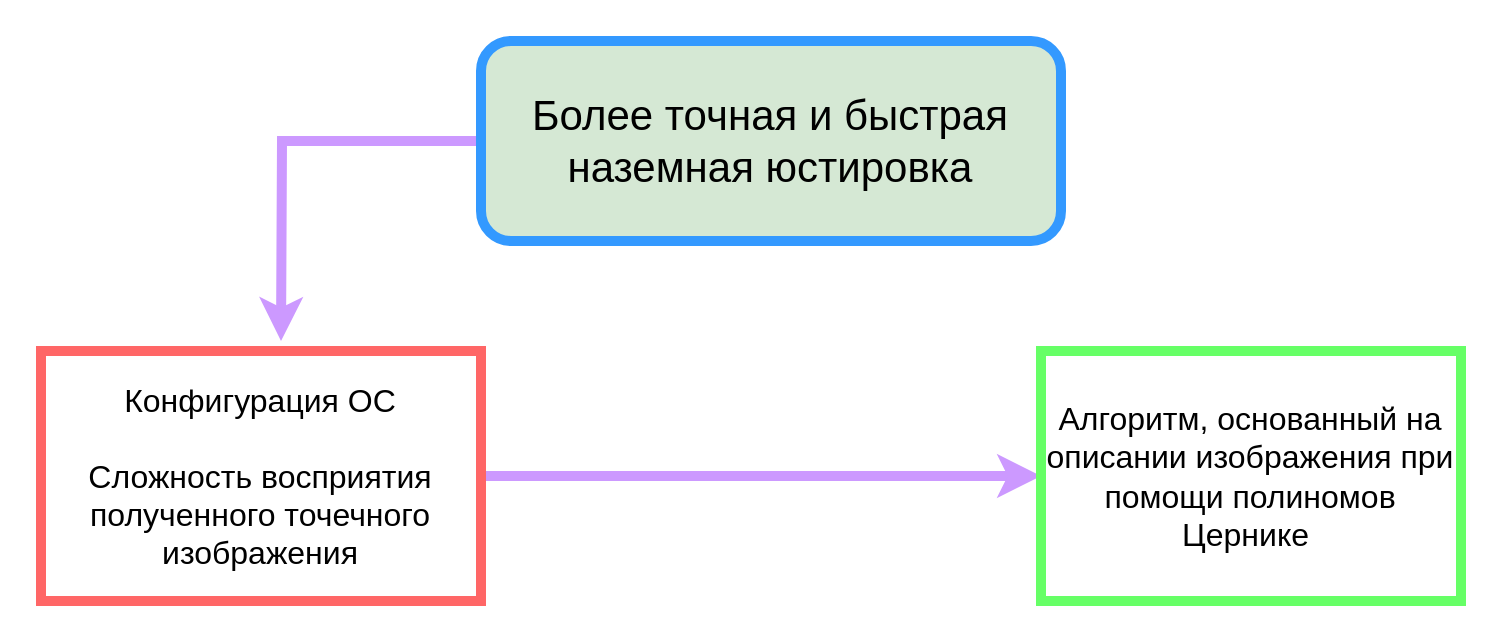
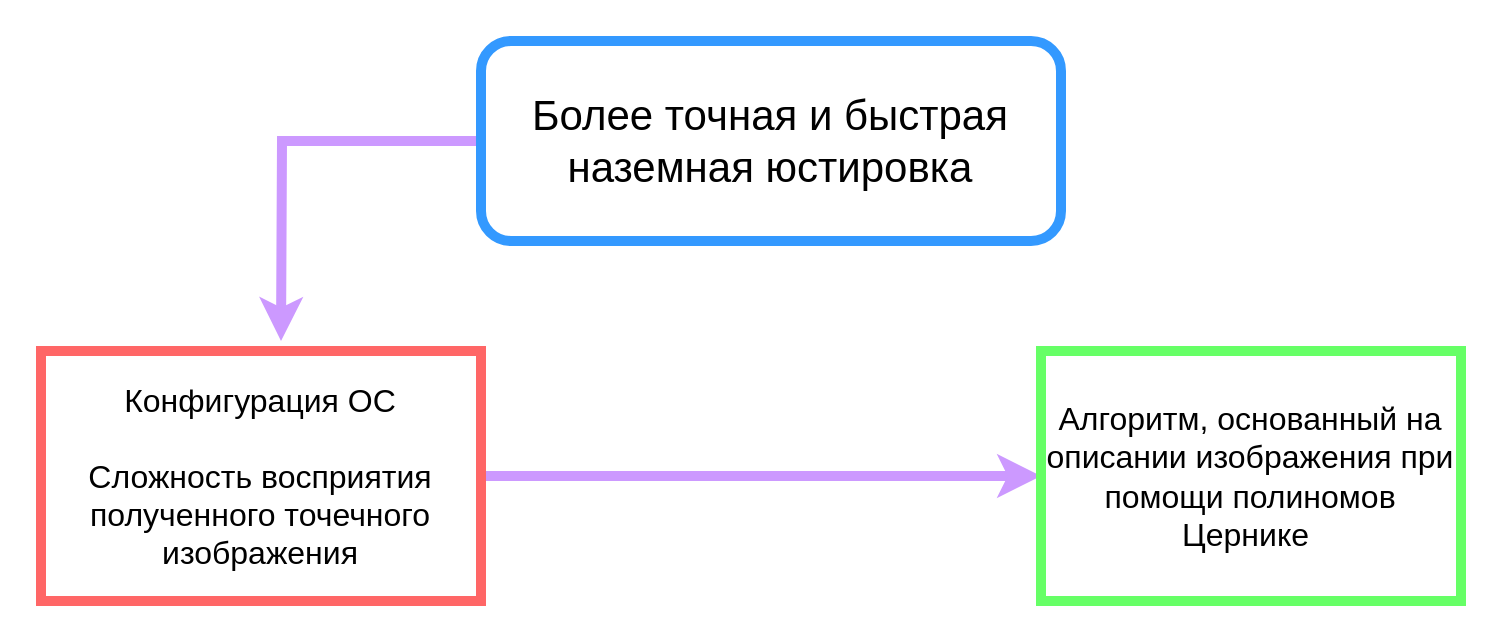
node "Более точная и быстрая наземная юстировка": fillcolor #d5e8d4 -> #ffffff
